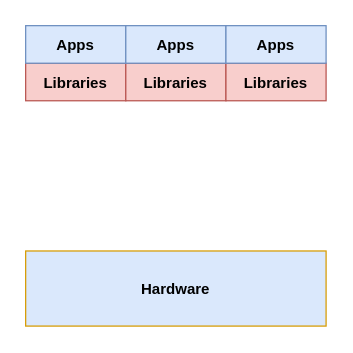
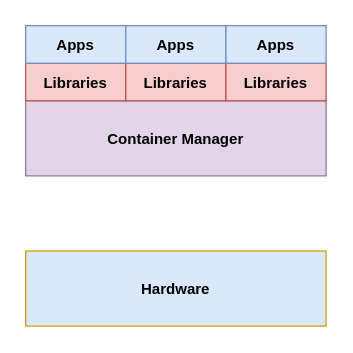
node "Container Manager": added
